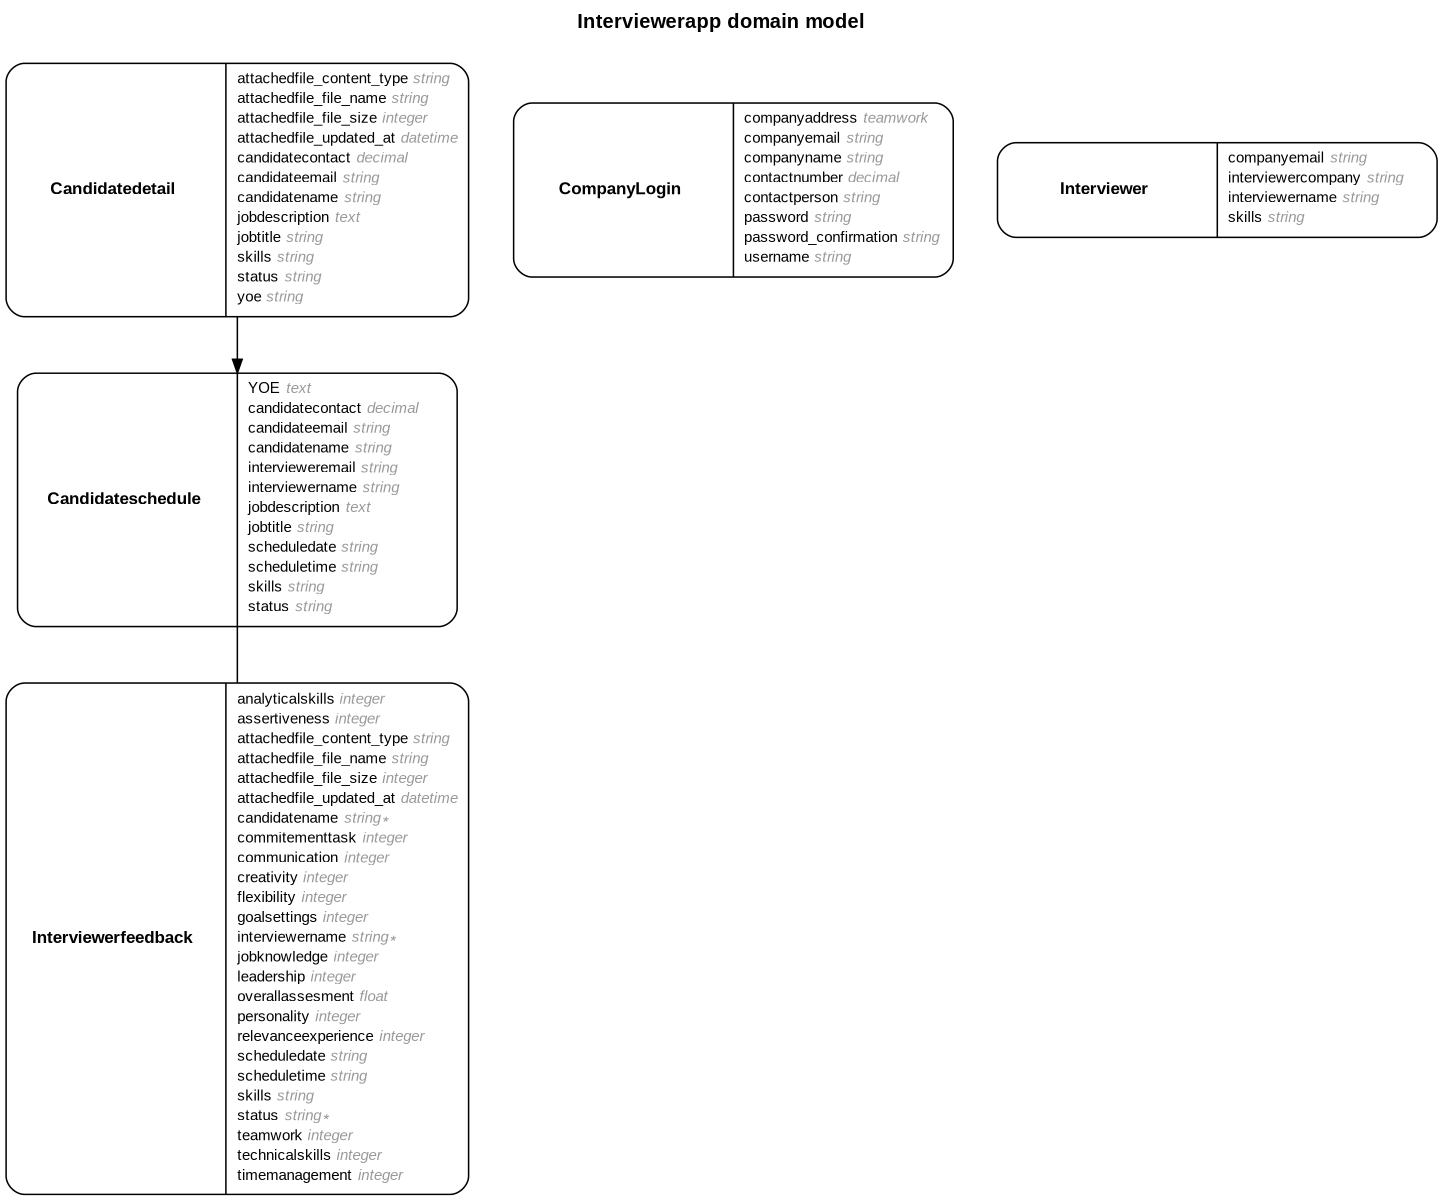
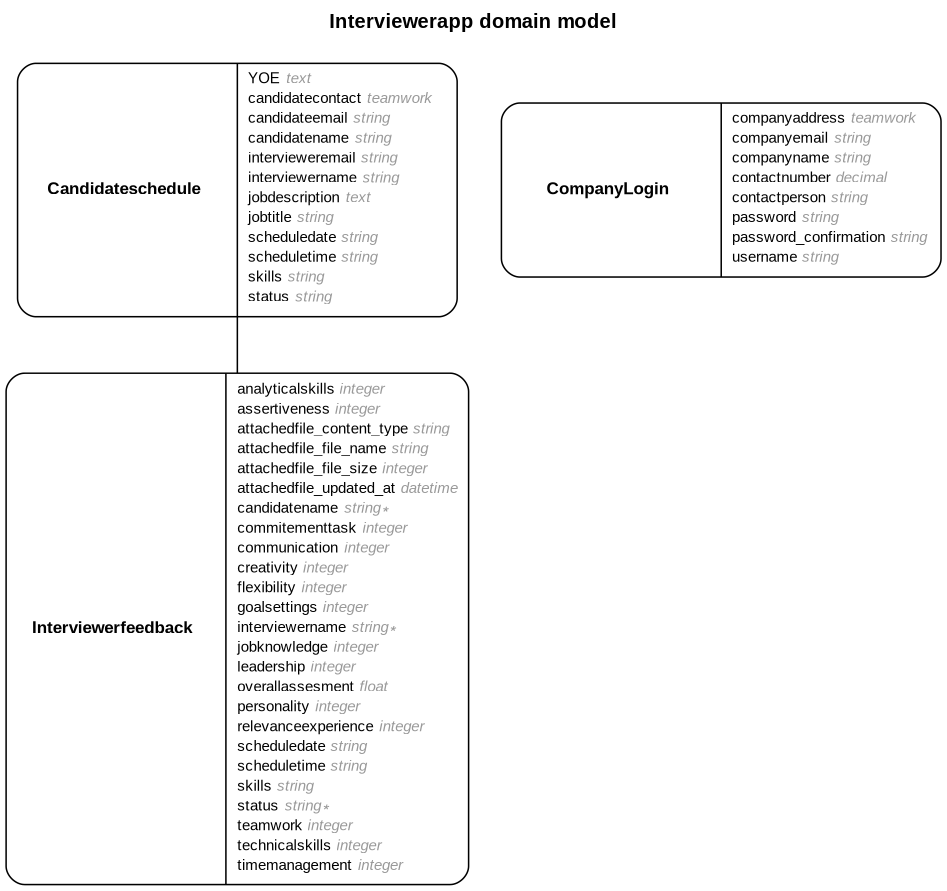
node "Candidatedetail": removed
node "Interviewer": removed
node "Candidateschedule": text "decimal" -> "teamwork"
